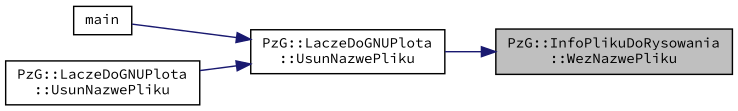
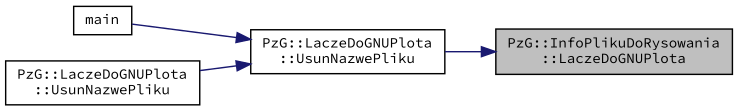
node "PzG::InfoPlikuDoRysowania ::WezNazwePliku": label "PzG::InfoPlikuDoRysowania ::WezNazwePliku" -> "PzG::InfoPlikuDoRysowania ::LaczeDoGNUPlota"
